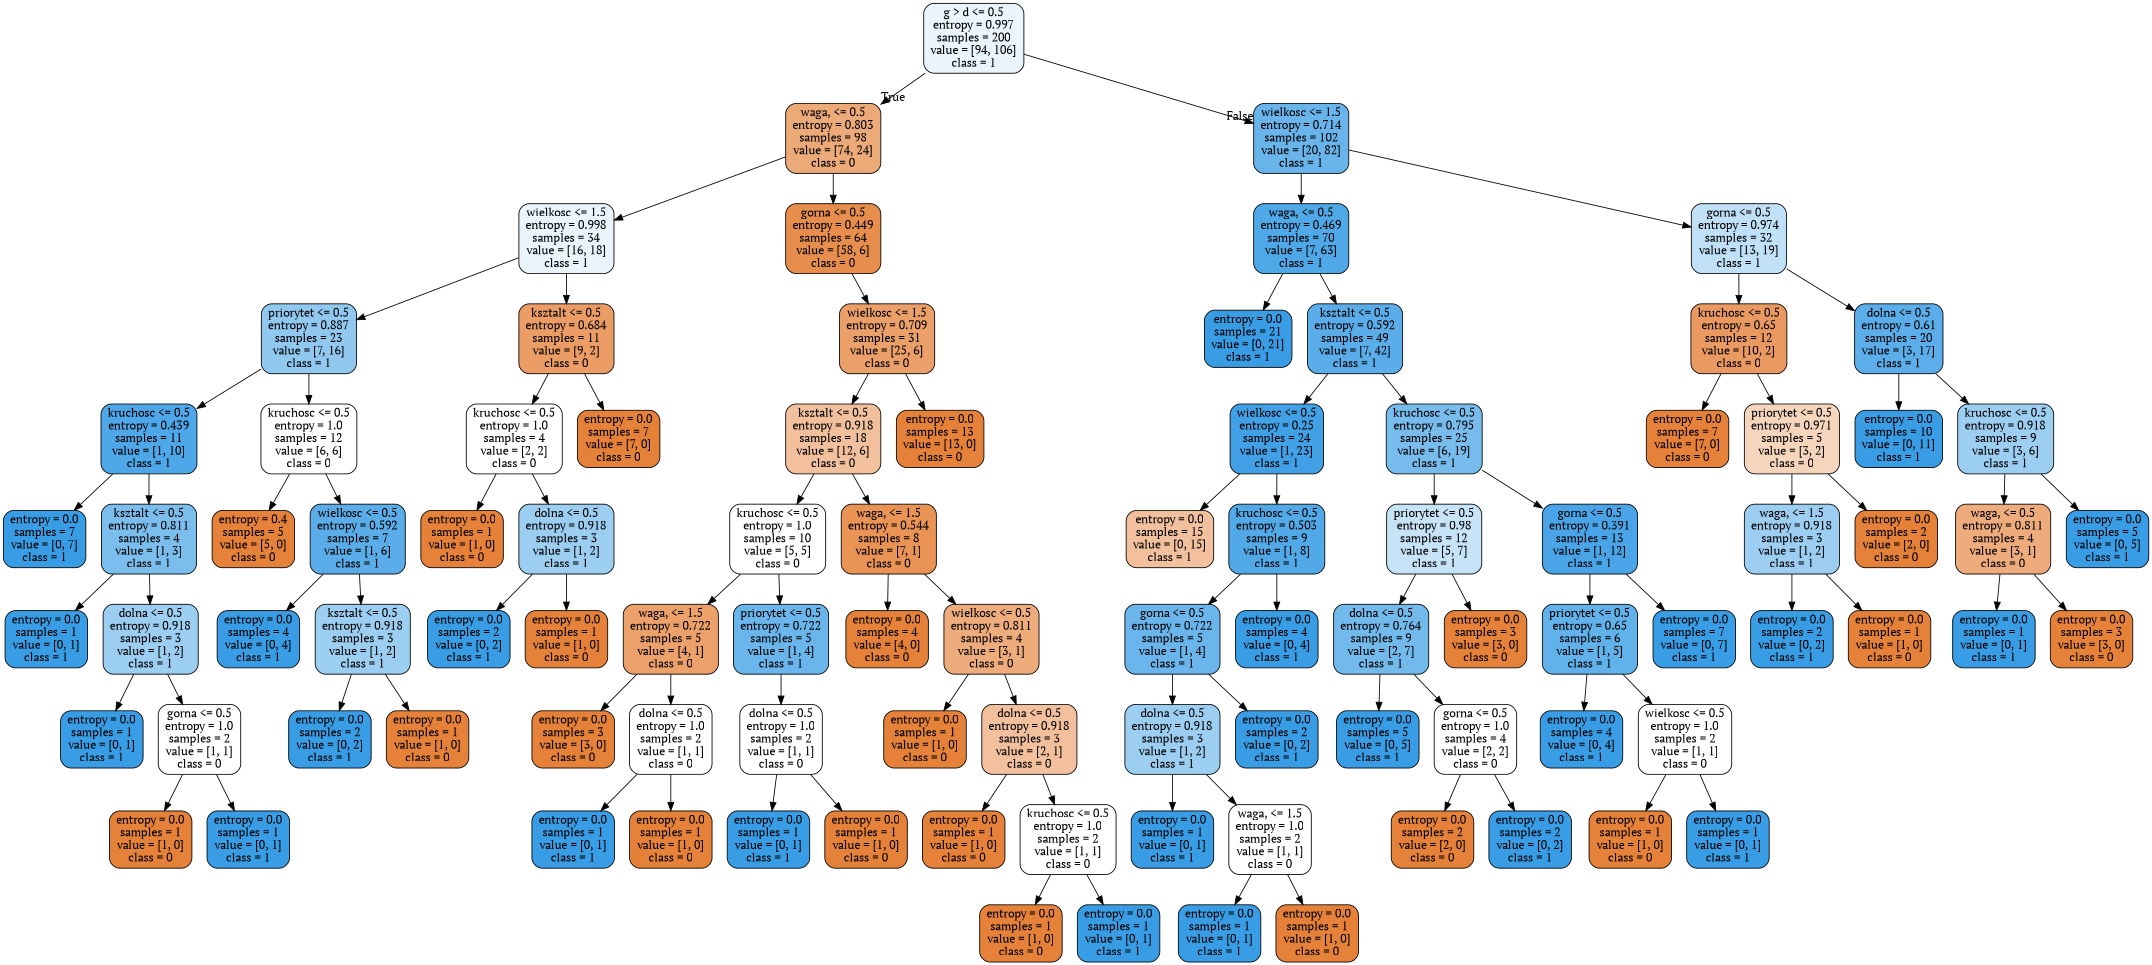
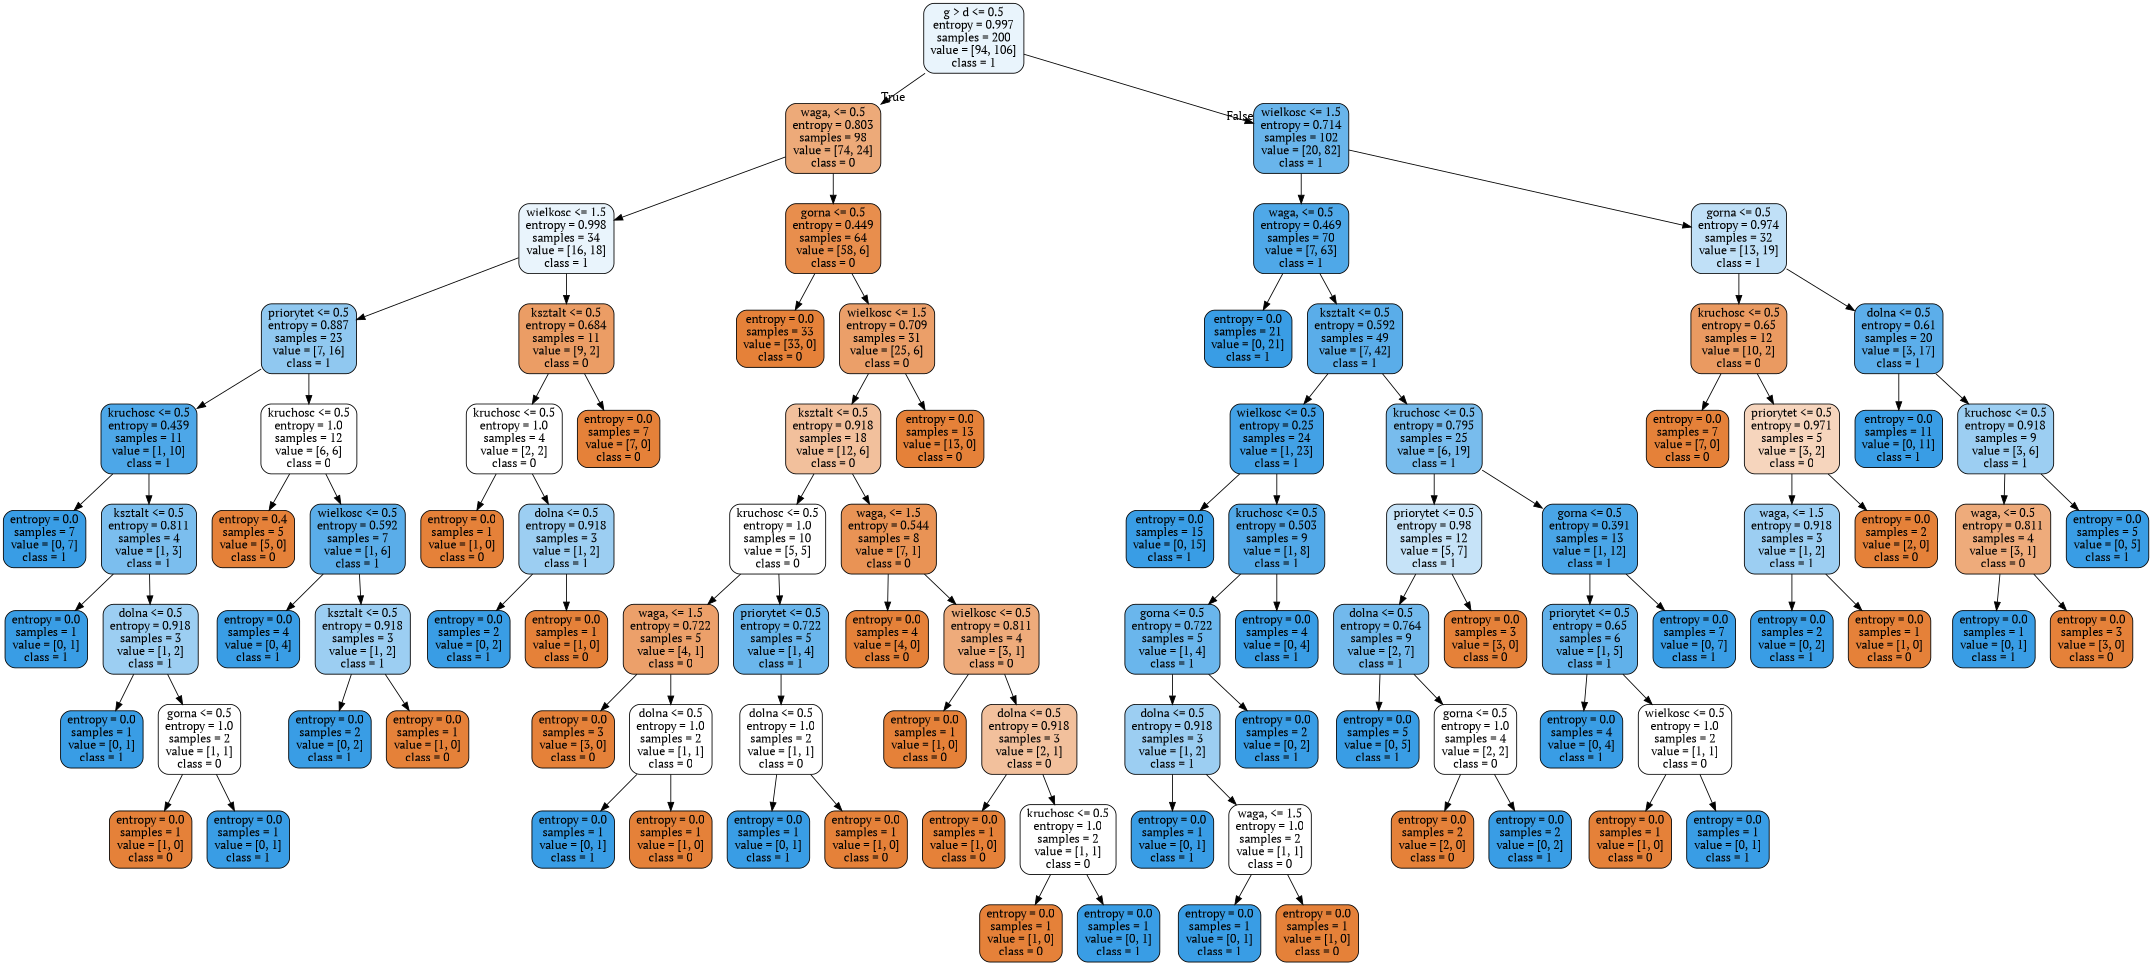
node "entropy = 0.0 samples = 33 value = [33, 0] class = 0": added
node "entropy = 0.0 samples = 10 value = [0, 11] class = 1": label "entropy = 0.0 samples = 10 value = [0, 11] class = 1" -> "entropy = 0.0 samples = 11 value = [0, 11] class = 1"
node "entropy = 0.0 samples = 15 value = [0, 15] class = 1": fillcolor #f2c09c -> #399de5
